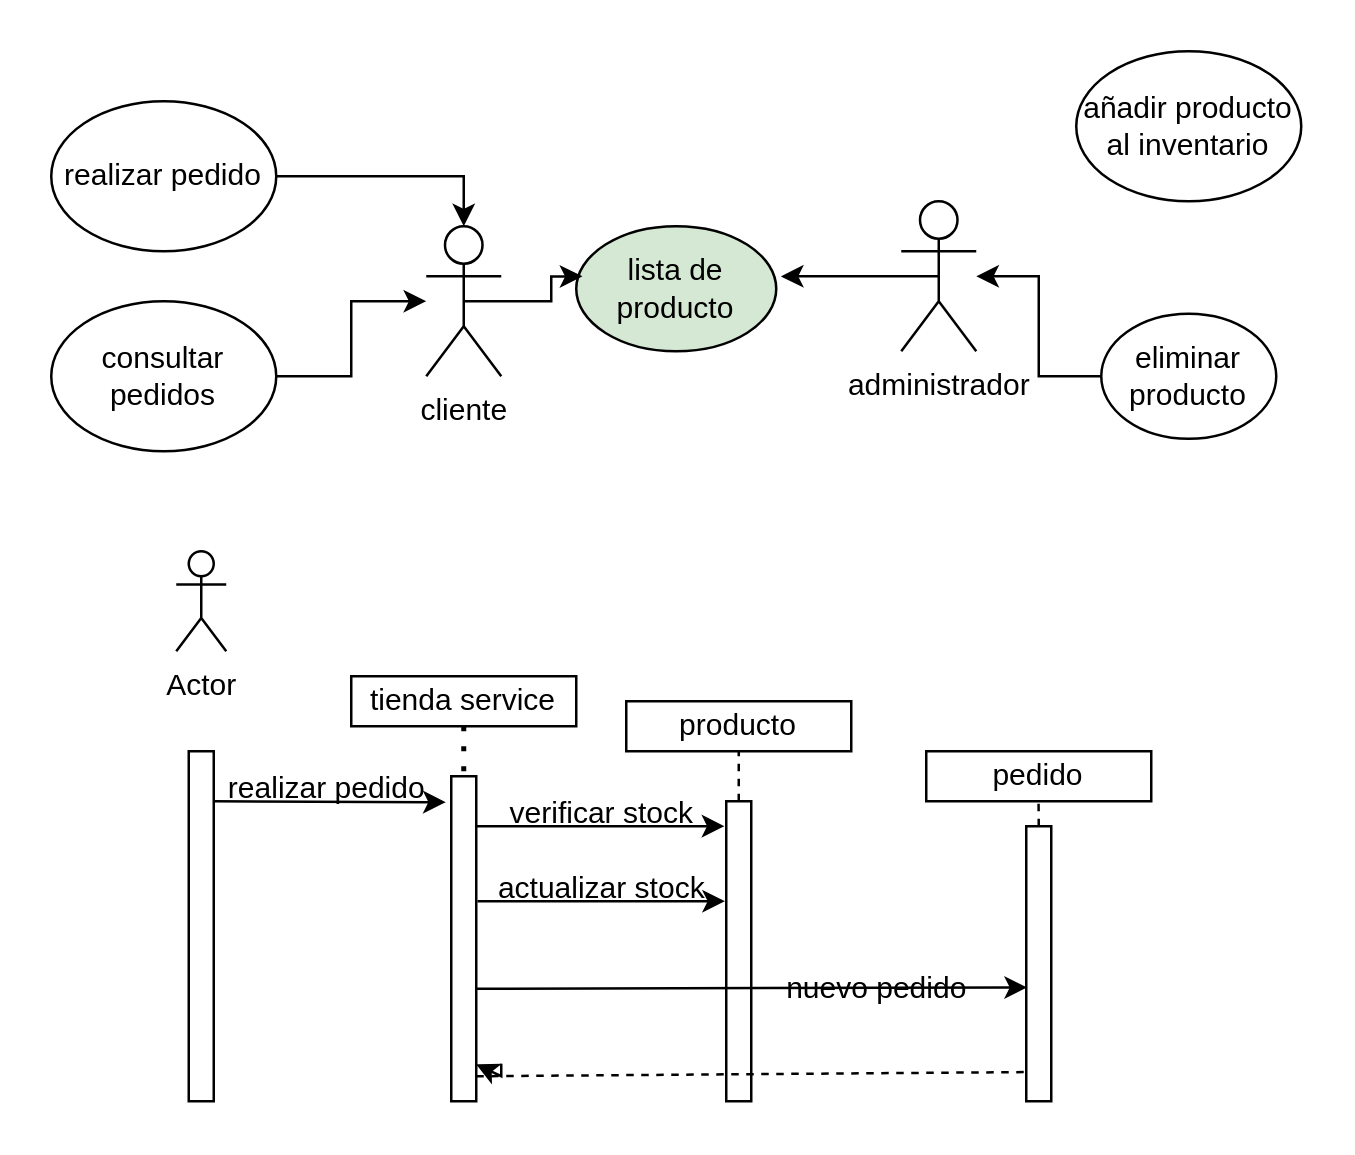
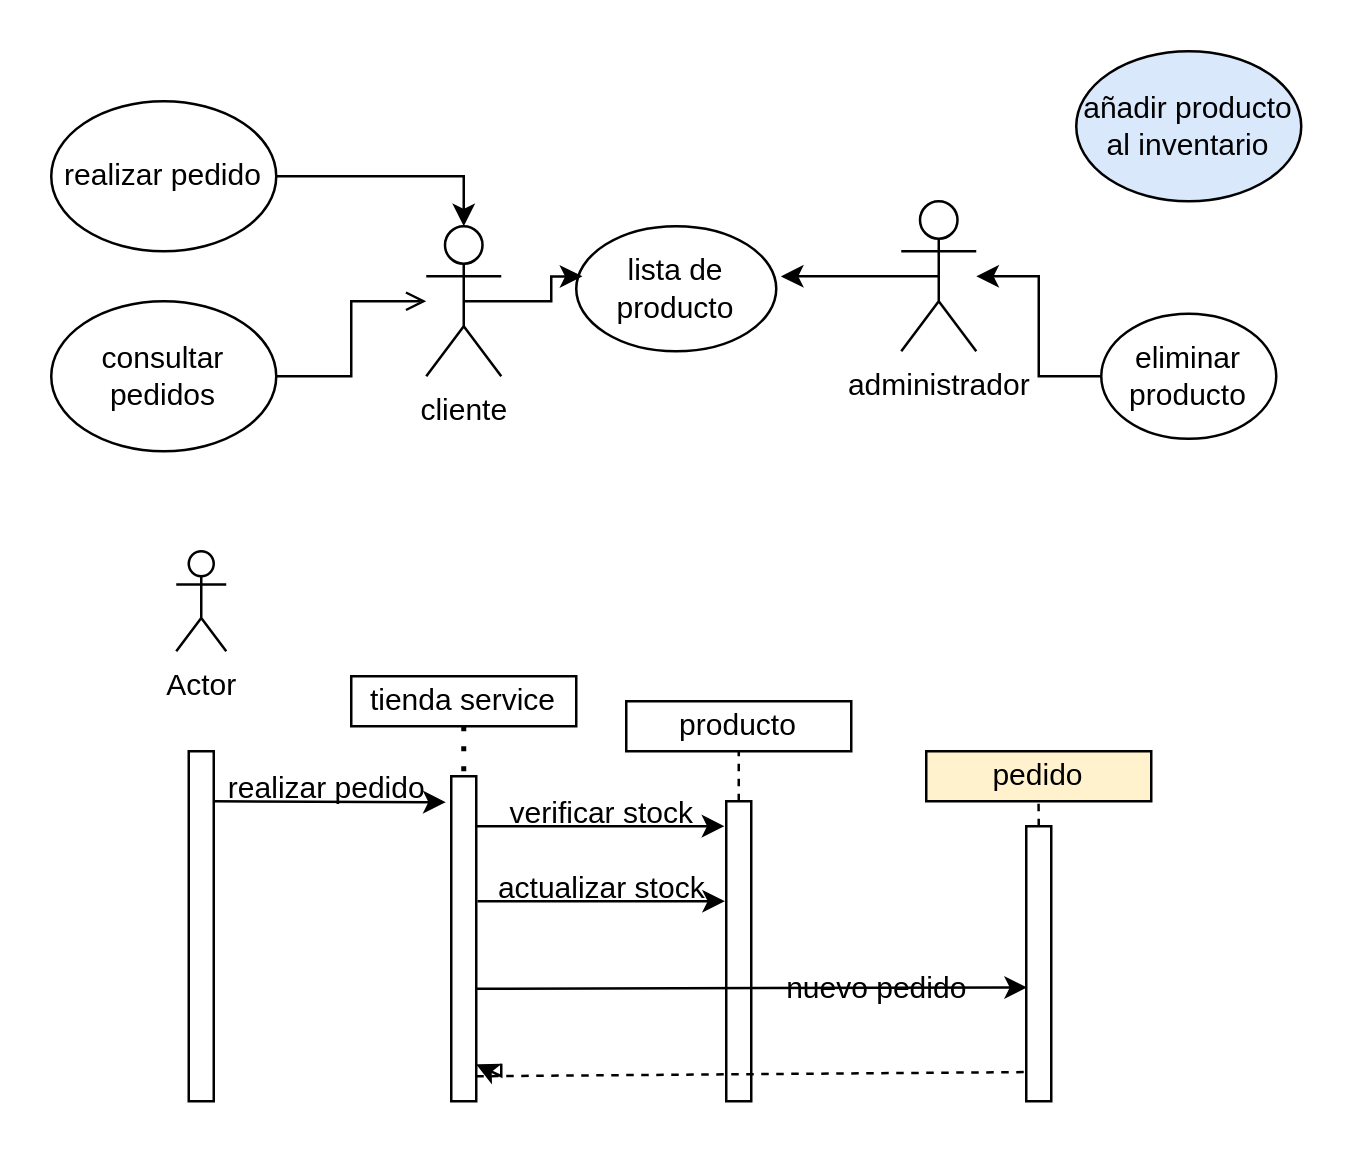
node "añadir producto al inventario": fillcolor #ffffff -> #dae8fc
node "lista de producto": fillcolor #d5e8d4 -> #ffffff
edge "consultar pedidos" -> "cliente": arrowhead classic -> open
node "pedido": fillcolor #ffffff -> #fff2cc
